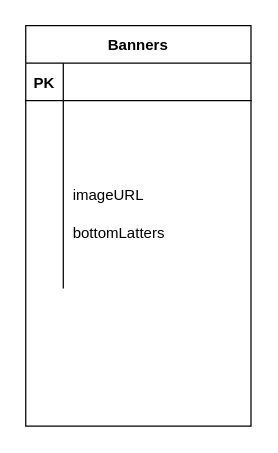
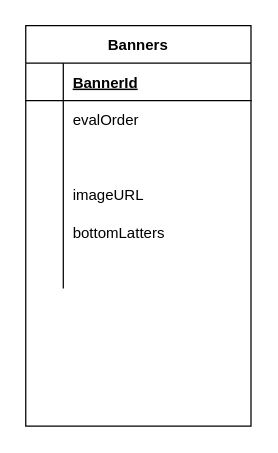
node "PK": removed
node "BannerId": added
node "evalOrder": added
